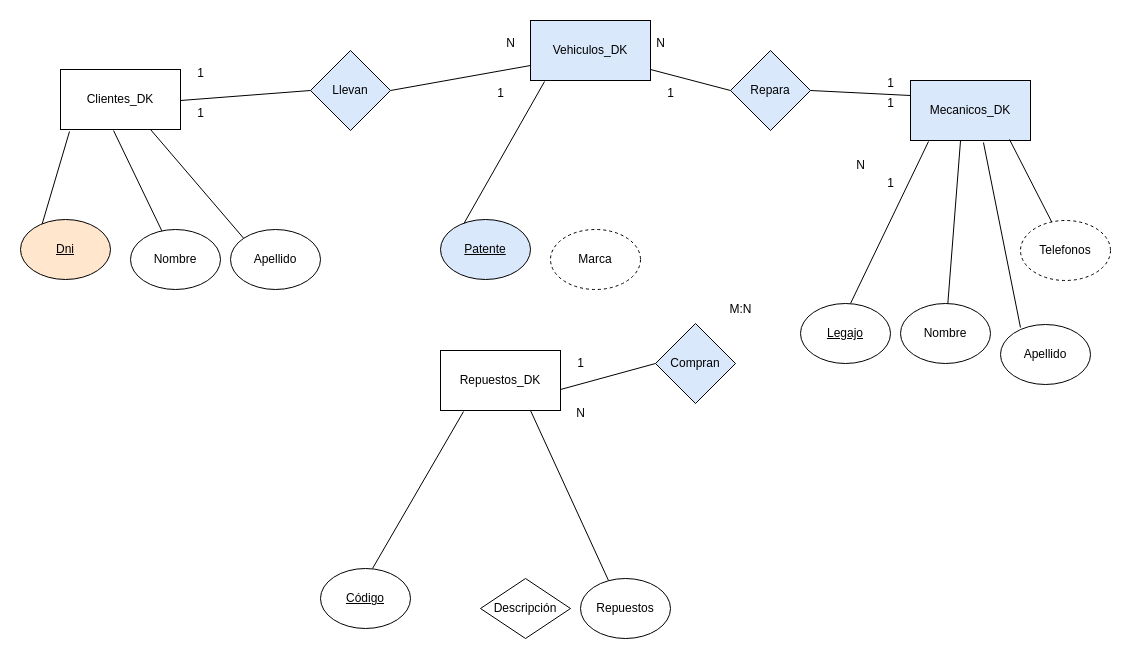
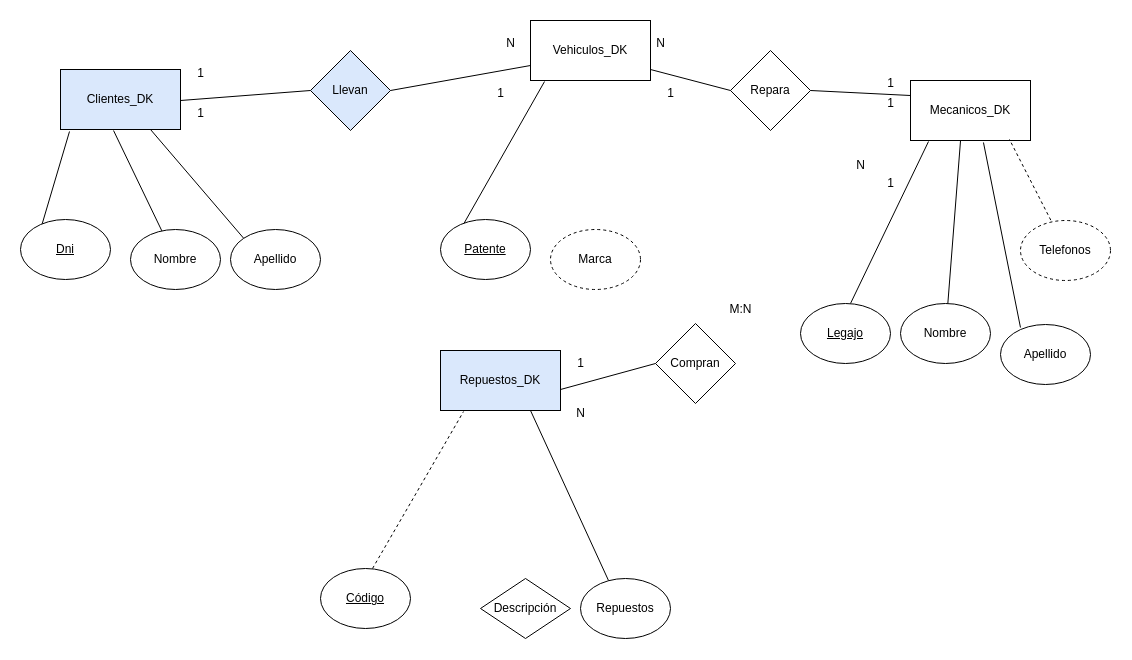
node "Vehiculos_DK": fillcolor #dae8fc -> #ffffff
node "Repara": fillcolor #dae8fc -> #ffffff
node "Clientes_DK": fillcolor #ffffff -> #dae8fc
node "Mecanicos_DK": fillcolor #dae8fc -> #ffffff
edge "Mecanicos_DK" -- "Telefonos": style solid -> dashed
node "Dni": fillcolor #ffe6cc -> #ffffff
node "Patente": fillcolor #dae8fc -> #ffffff
node "Compran": fillcolor #dae8fc -> #ffffff
node "Repuestos_DK": fillcolor #ffffff -> #dae8fc
edge "Repuestos_DK" -- "Código": style solid -> dashed
